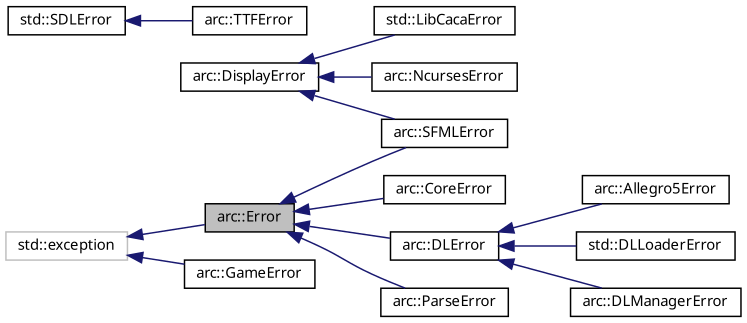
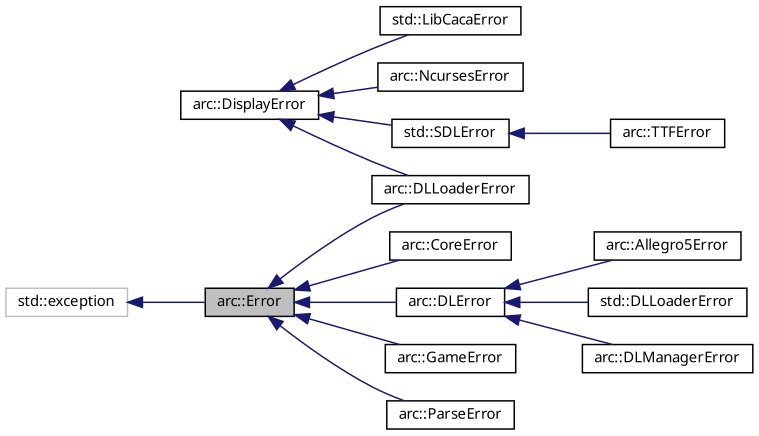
edge "std::SDLError" -> "arc::DisplayError": added
node "arc::SFMLError": label "arc::SFMLError" -> "arc::DLLoaderError"
edge "arc::GameError" -> "std::exception": now "arc::GameError" -> "arc::Error"
